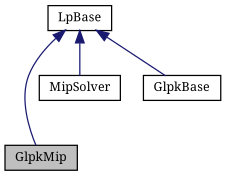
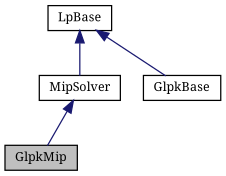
edge "GlpkMip" -> "LpBase": now "GlpkMip" -> "MipSolver"
